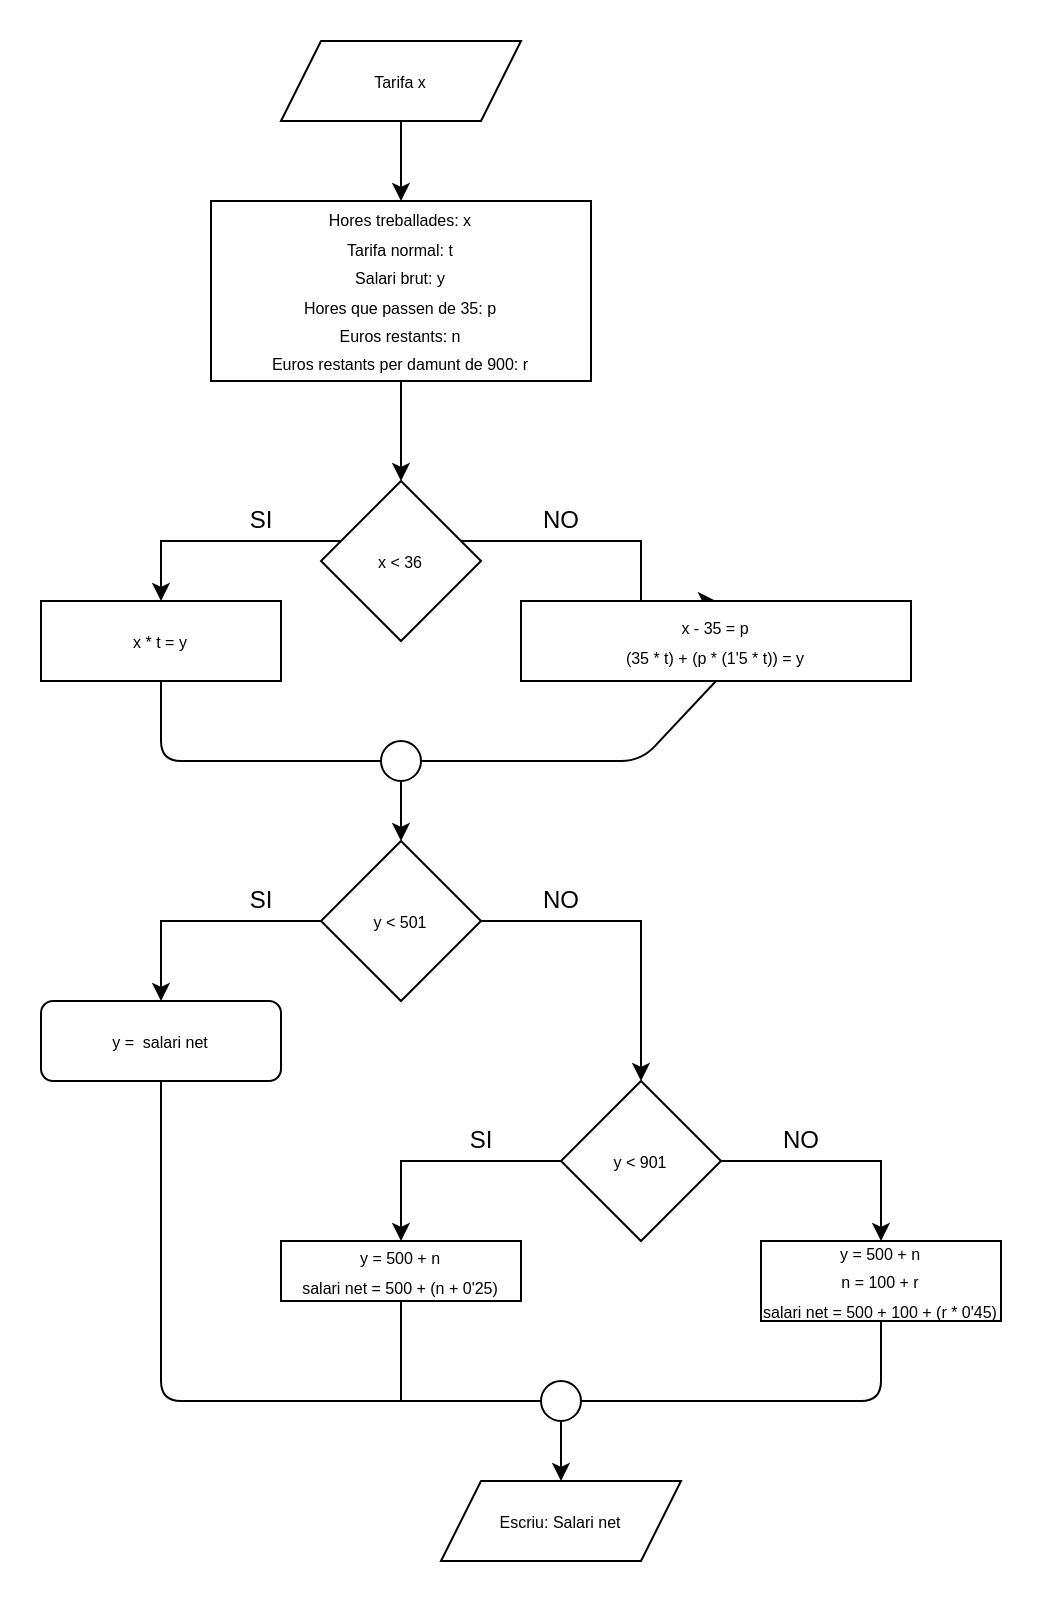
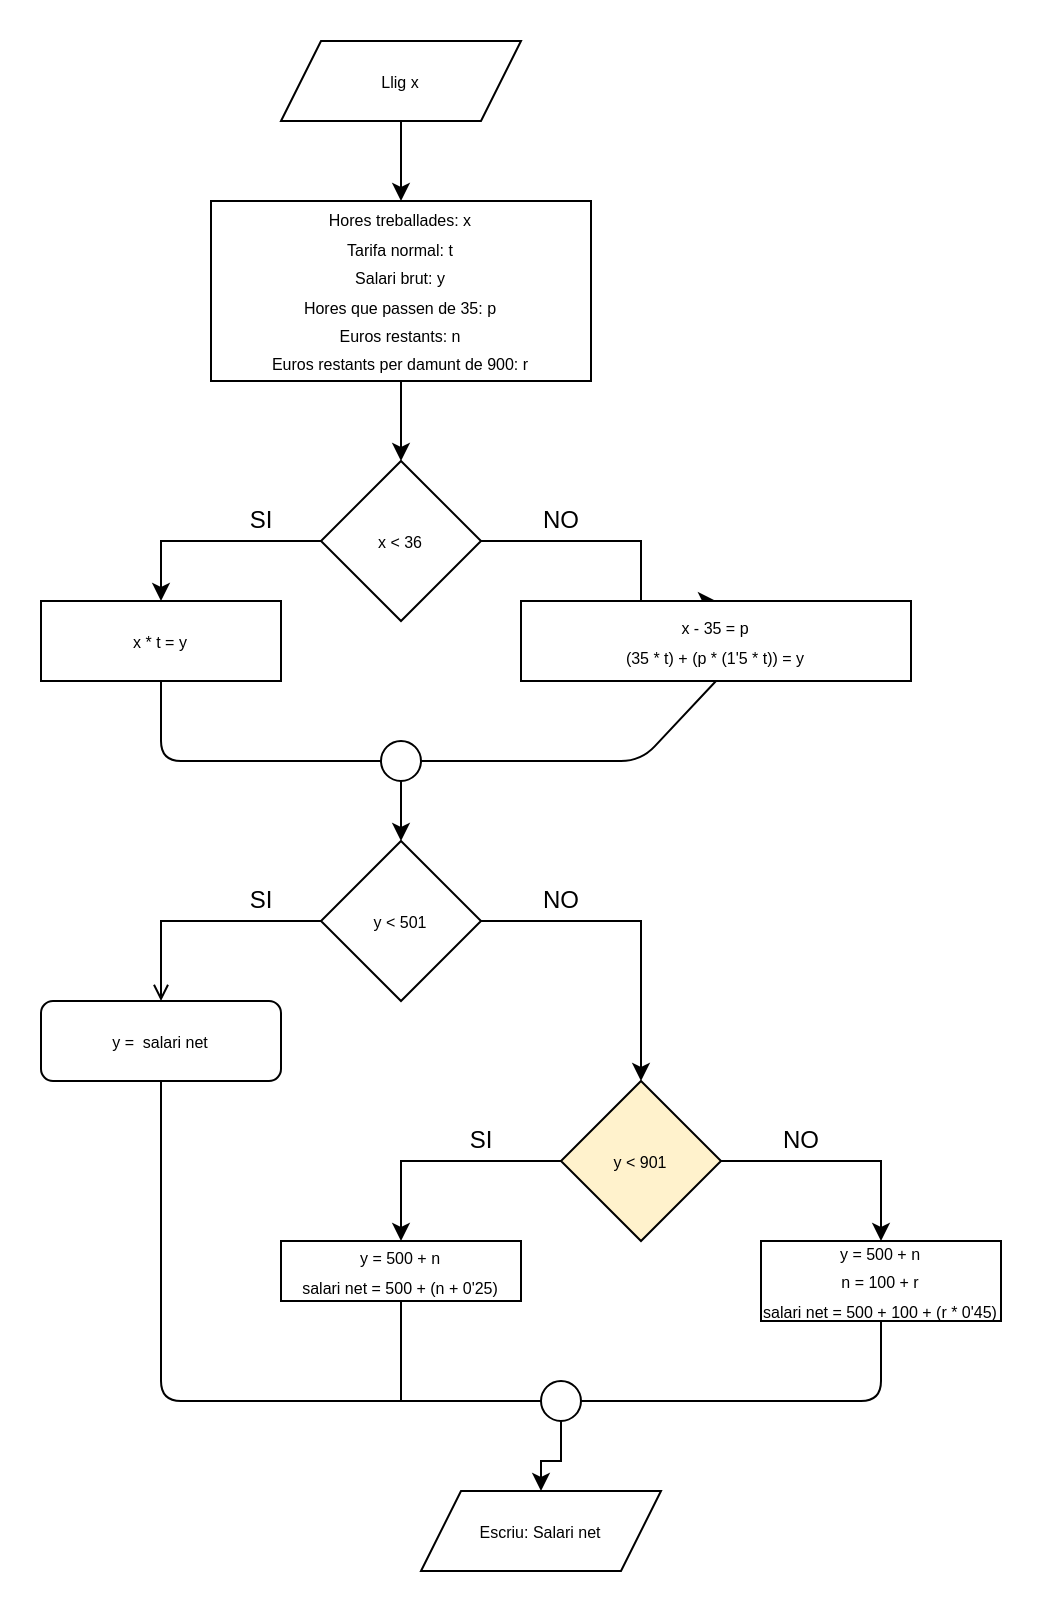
node "Tarifa x": label "Tarifa x" -> "Llig x"
node "x < 36": moved (401, 561) -> (401, 541)
edge "y < 501" -> "y = salari net": arrowhead classic -> open
node "y < 901": fillcolor #ffffff -> #fff2cc
node "Escriu: Salari net": moved (561, 1521) -> (541, 1531)
